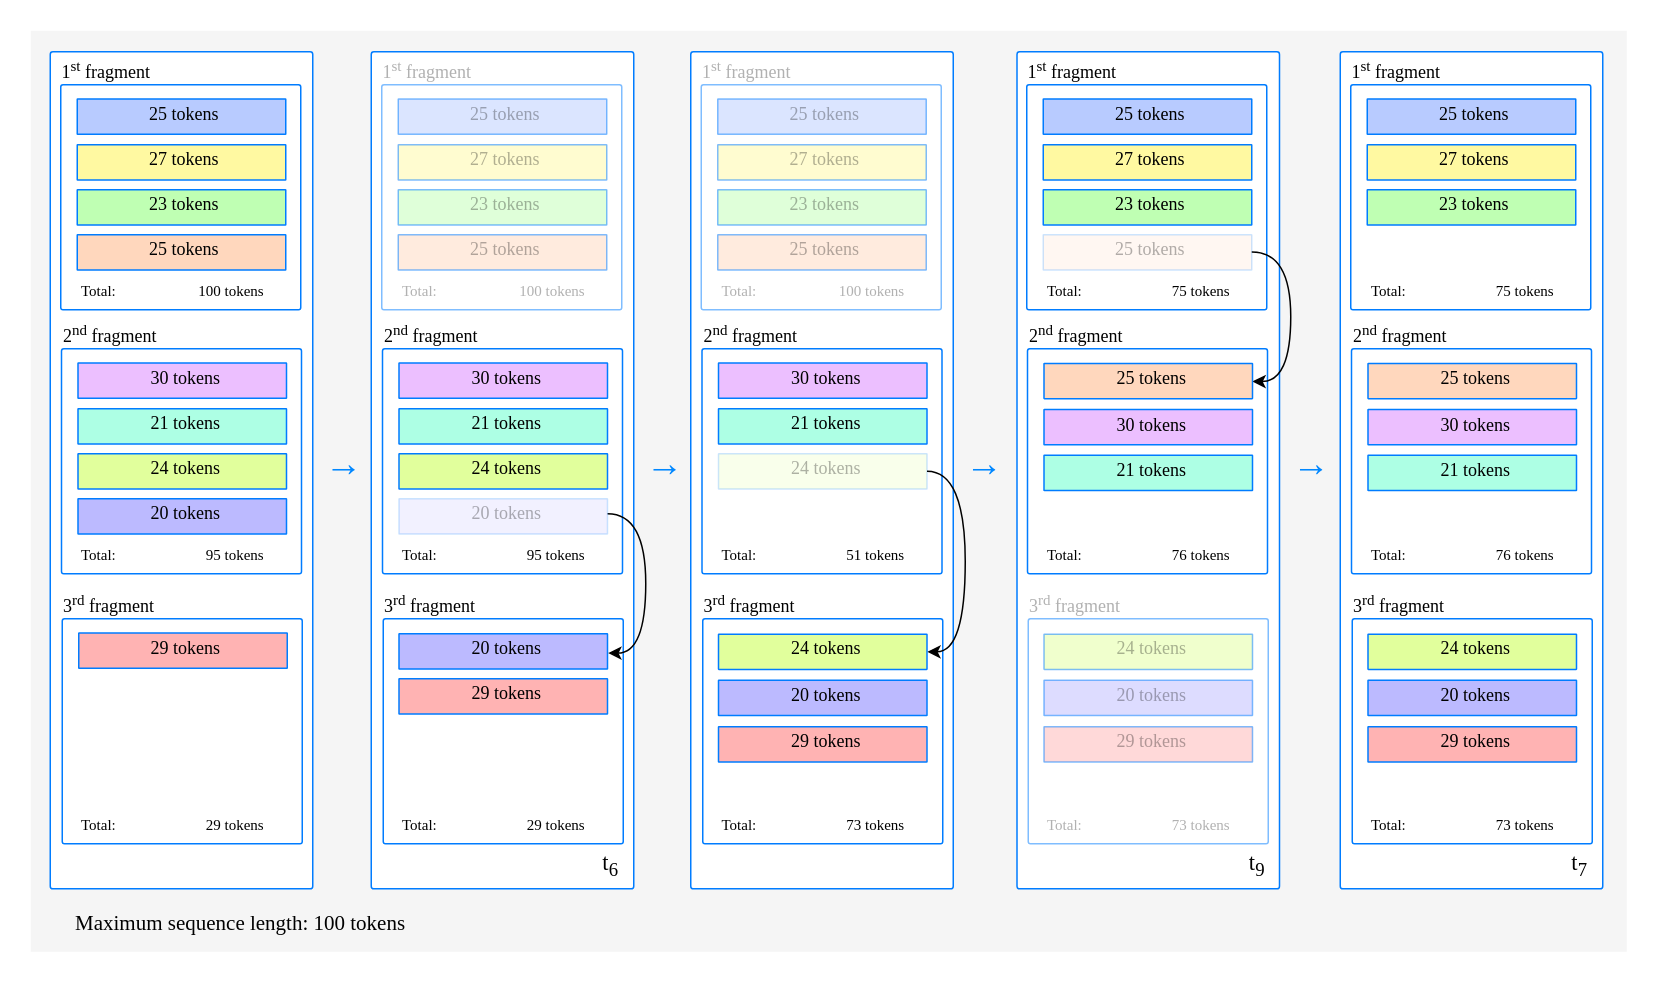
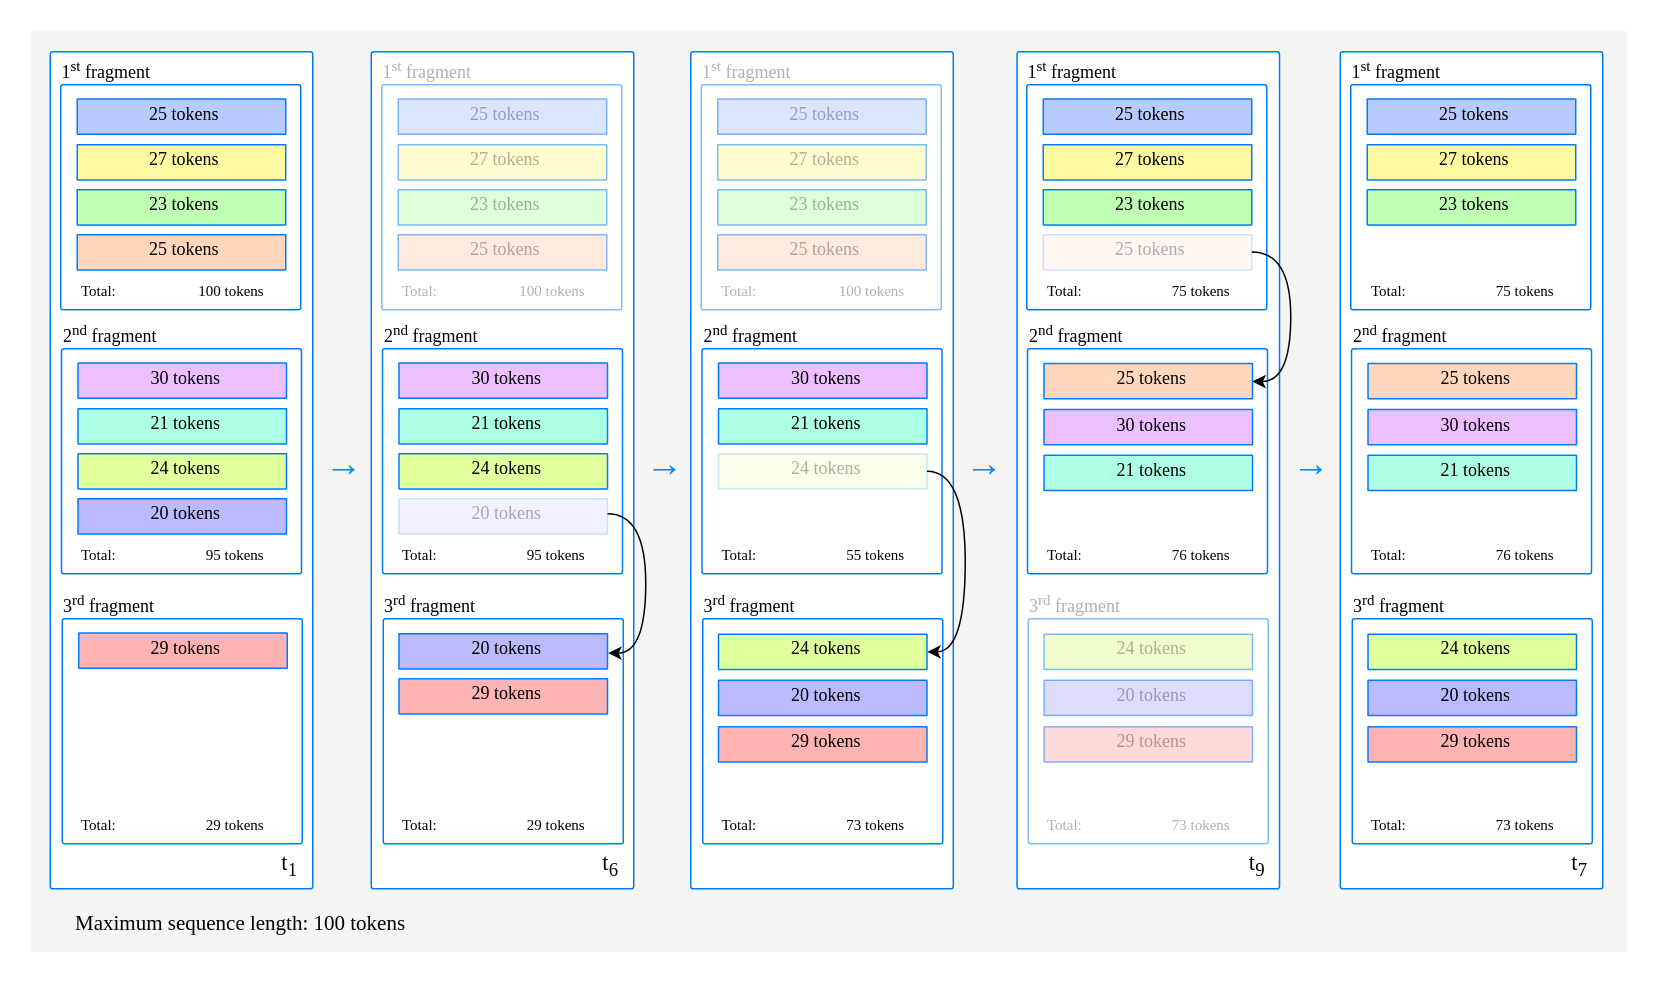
node "Total: 51 tokens": label "Total: 51 tokens" -> "Total: 55 tokens"
node "t1": added
